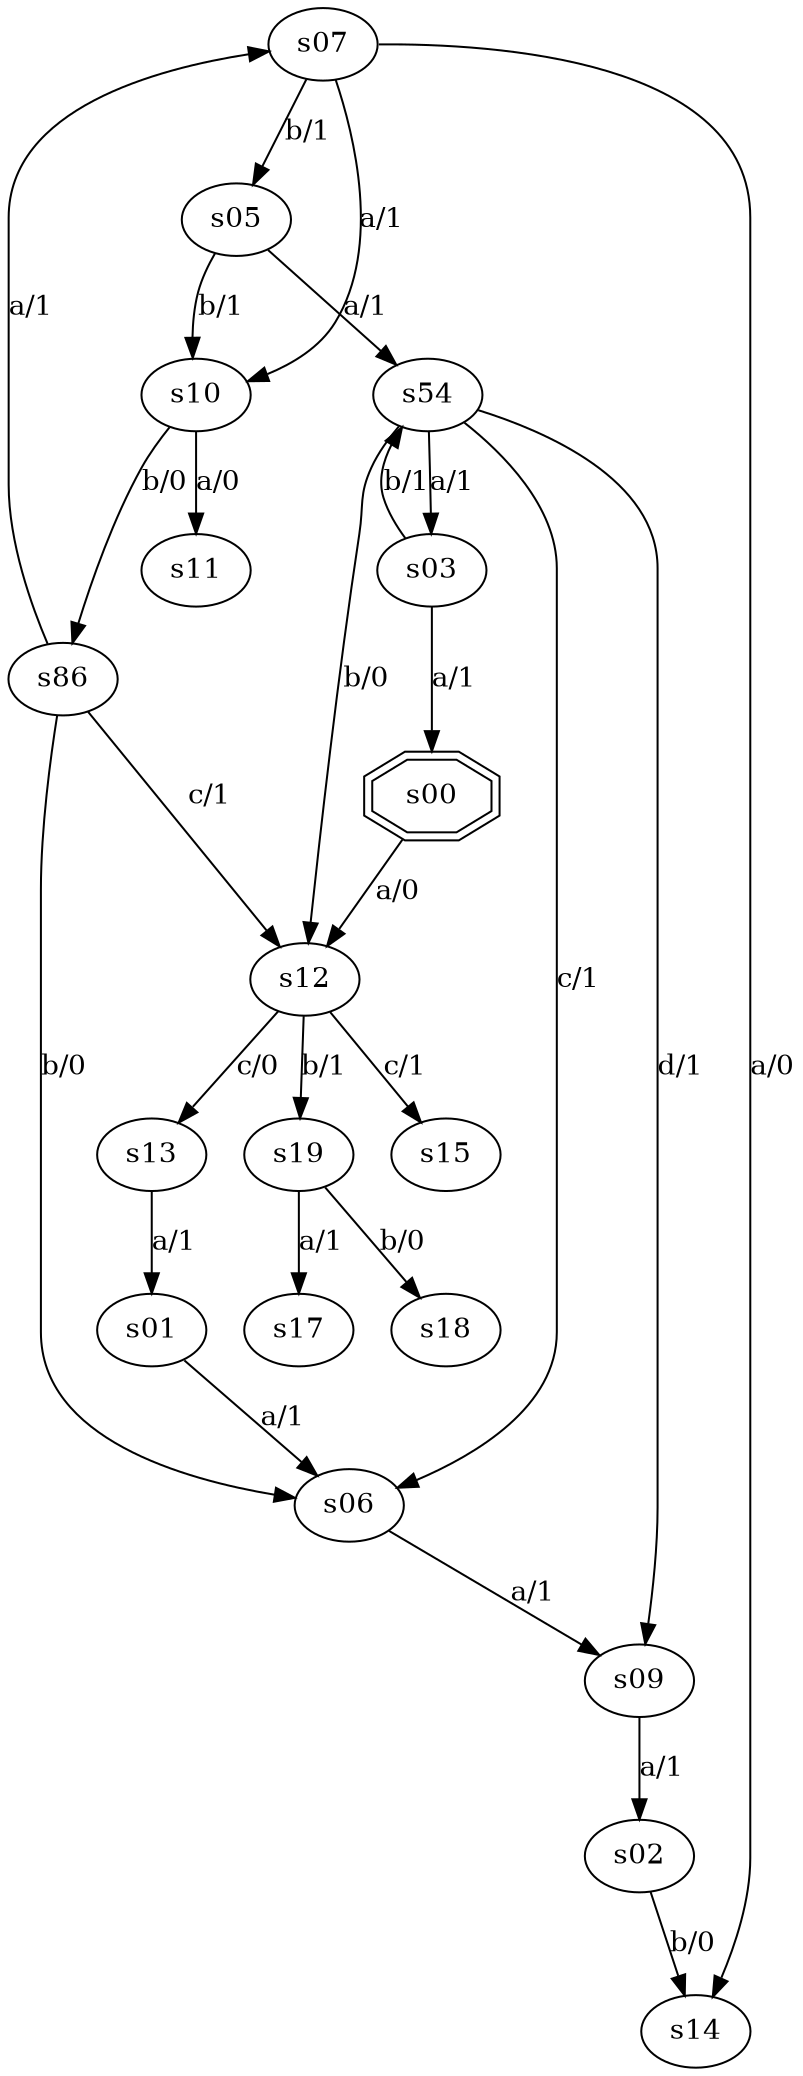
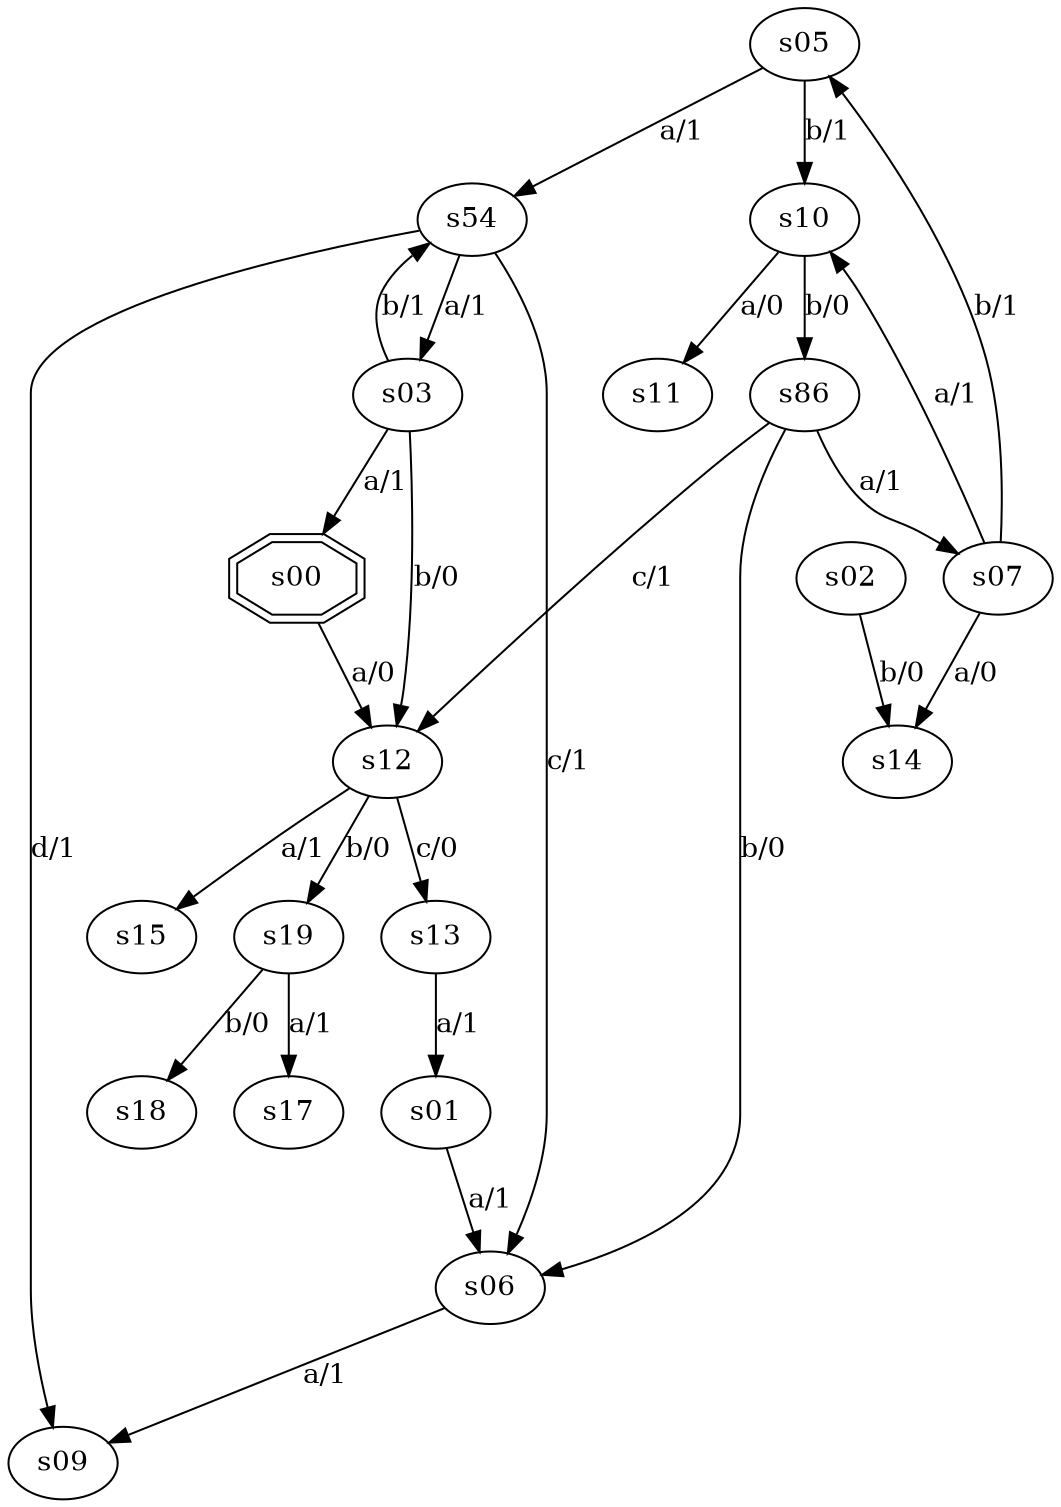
edge "s54" -> "s12": now "s03" -> "s12"
edge "s12" -> "s19": label "b/1" -> "b/0"
edge "s12" -> "s15": label "c/1" -> "a/1"
edge "s09" -> "s02": removed, label "a/1"
